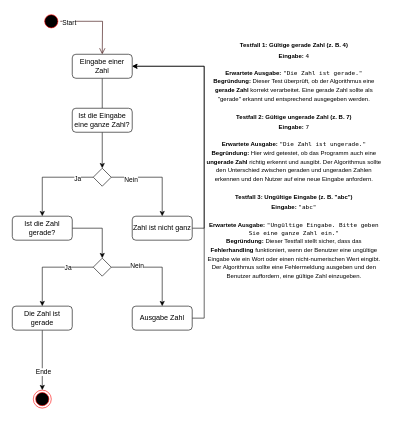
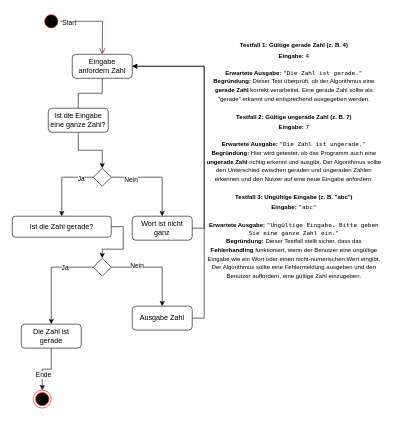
node "Eingabe einer Zahl": label "Eingabe einer Zahl" -> "Eingabe anfordern Zahl"
node "Ist die Eingabe eine ganze Zahl?": moved (102, 120) -> (78, 120)
node "Ist die Zahl gerade?": size 60x24 -> 99x21
node "Zahl ist nicht ganz": label "Zahl ist nicht ganz" -> "Wort ist nicht ganz"
node "Die Zahl ist gerade": moved (42, 318) -> (51, 336)
